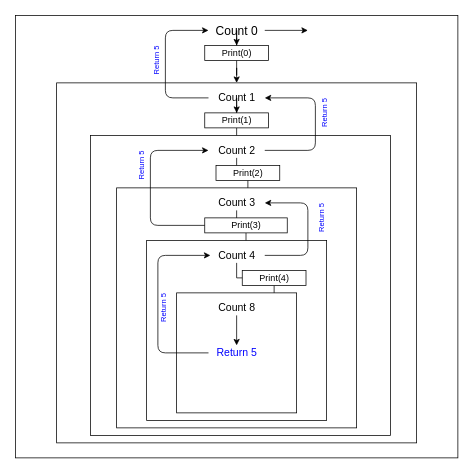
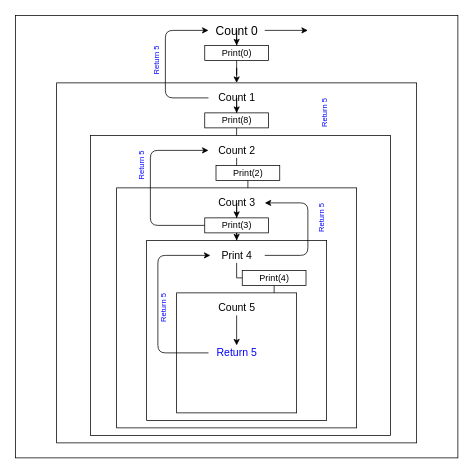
node "Print(1)": label "Print(1)" -> "Print(8)"
edge "Count 2" -> "Count 1": removed
node "Print(3)": size 83x15 -> 64x15
node "Count 4": label "Count 4" -> "Print 4"
node "Count 8": label "Count 8" -> "Count 5"
